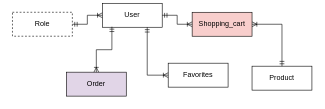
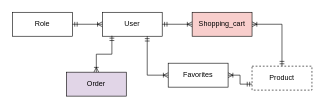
node "User": moved (132, 15) -> (132, 24)
node "Role": style dashed -> solid
node "Product": style solid -> dashed
edge "Favorites" -- "Product": added
